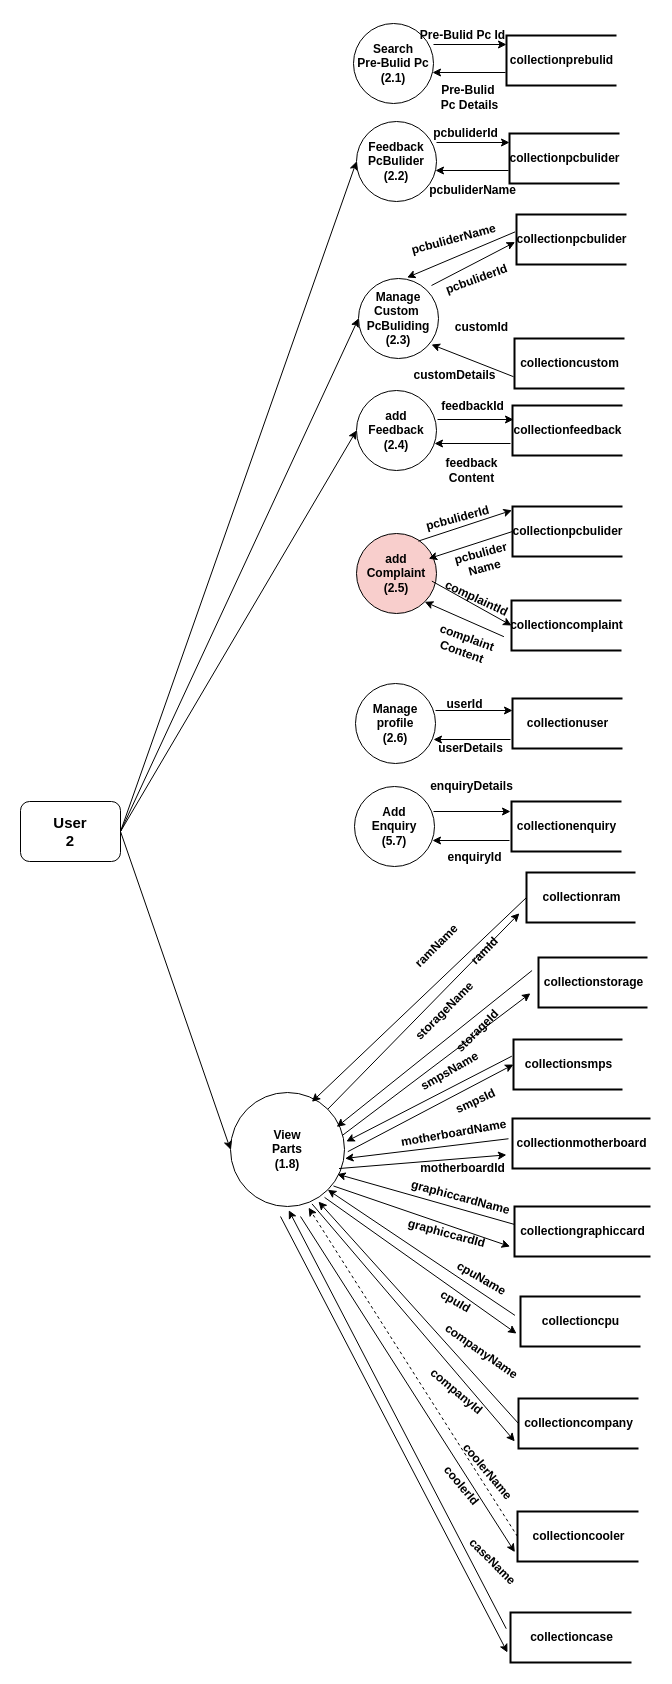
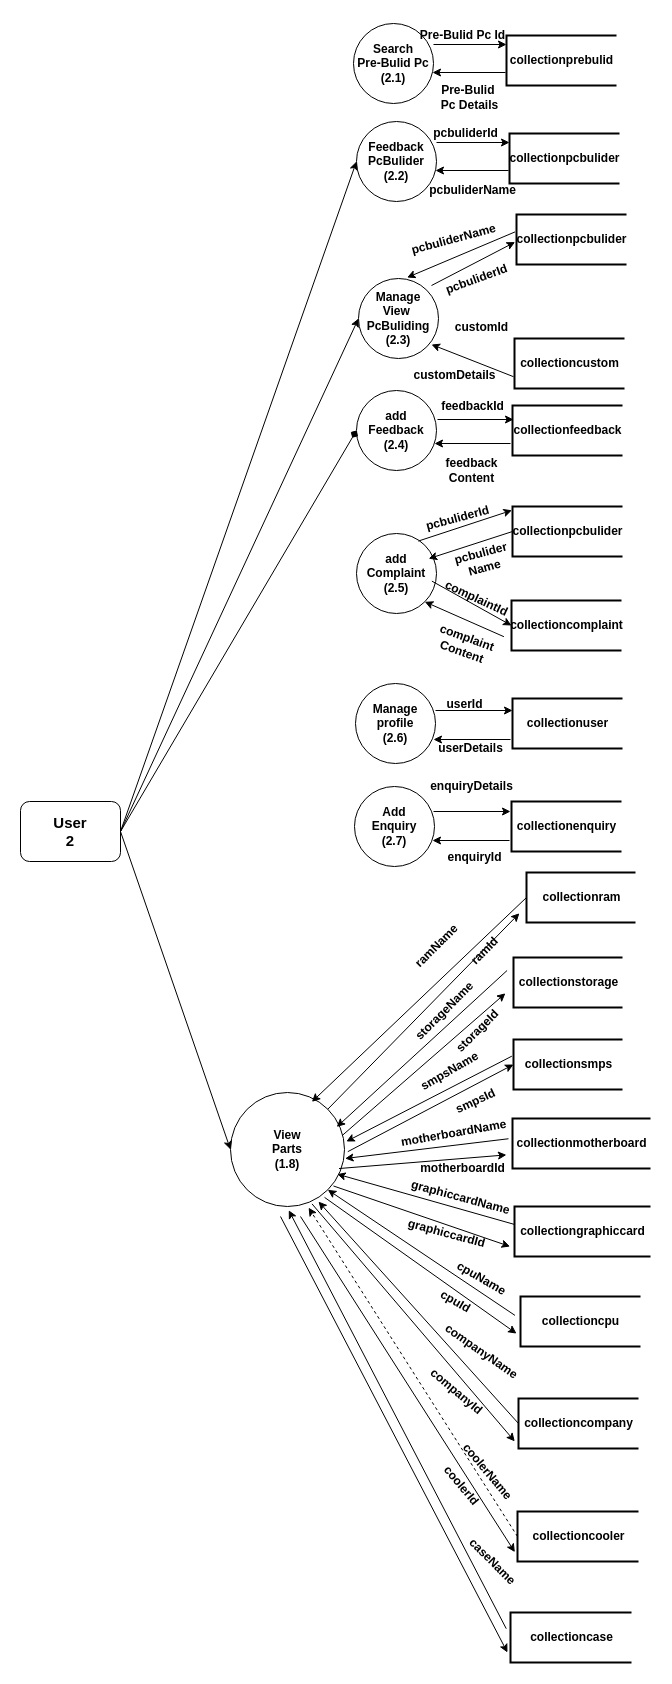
node "Manage Custom PcBuliding (2.3)": label "Manage Custom PcBuliding (2.3)" -> "Manage View PcBuliding (2.3)"
edge "User 2" -> "add Feedback (2.4)": arrowhead classic -> diamond
node "add Complaint (2.5)": fillcolor #f8cecc -> #ffffff
node "Add Enquiry (5.7)": label "Add Enquiry (5.7)" -> "Add Enquiry (2.7)"
node "collectionstorage": moved (593, 983) -> (568, 983)
